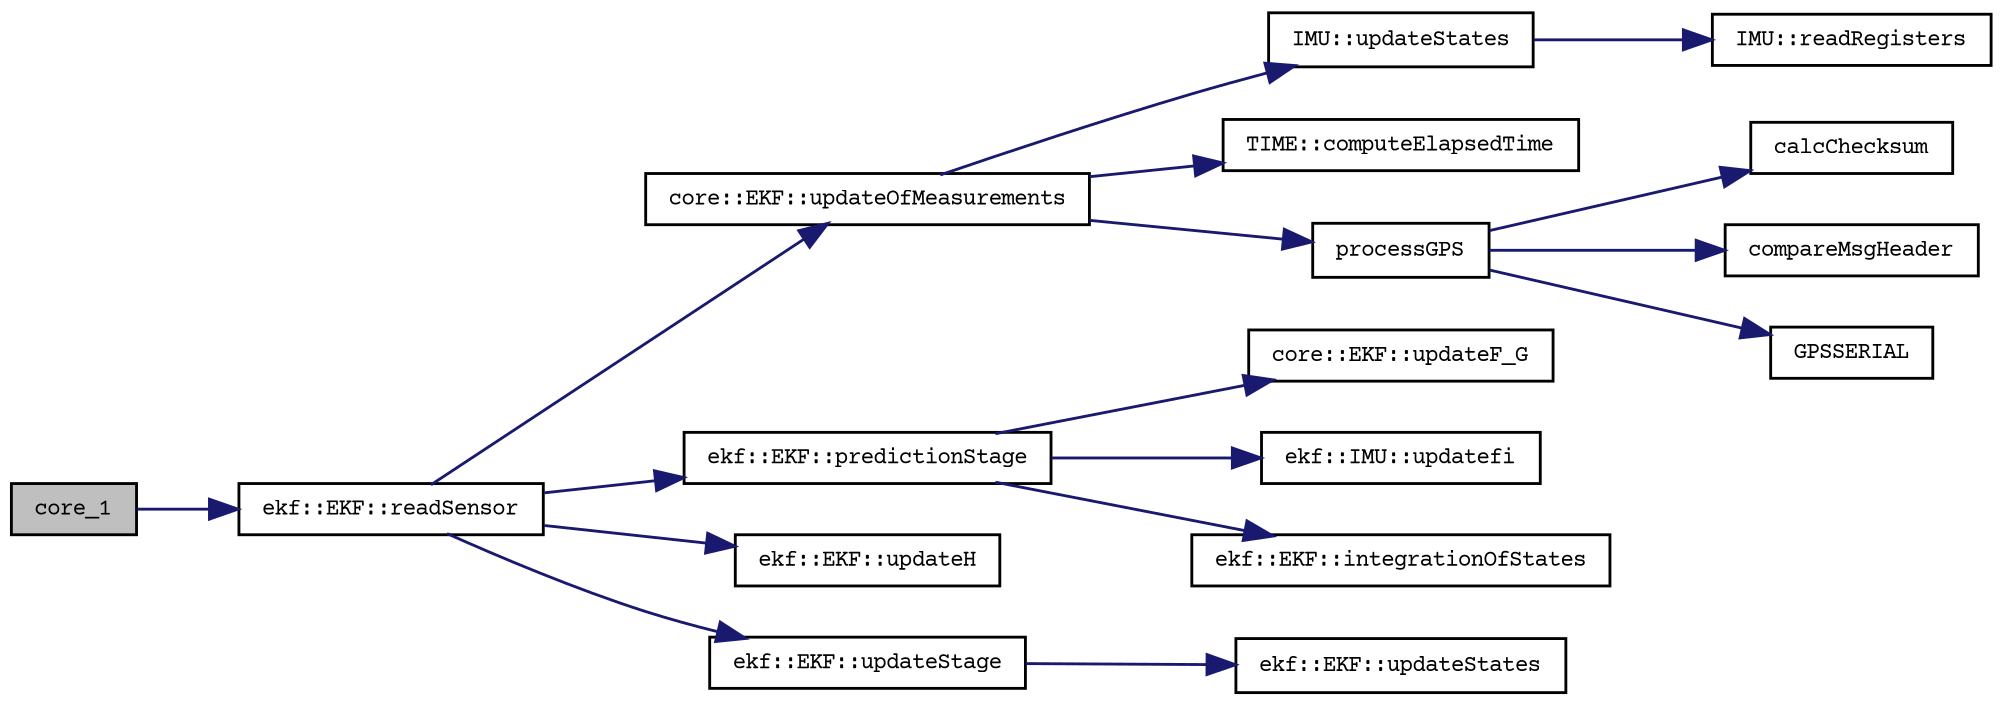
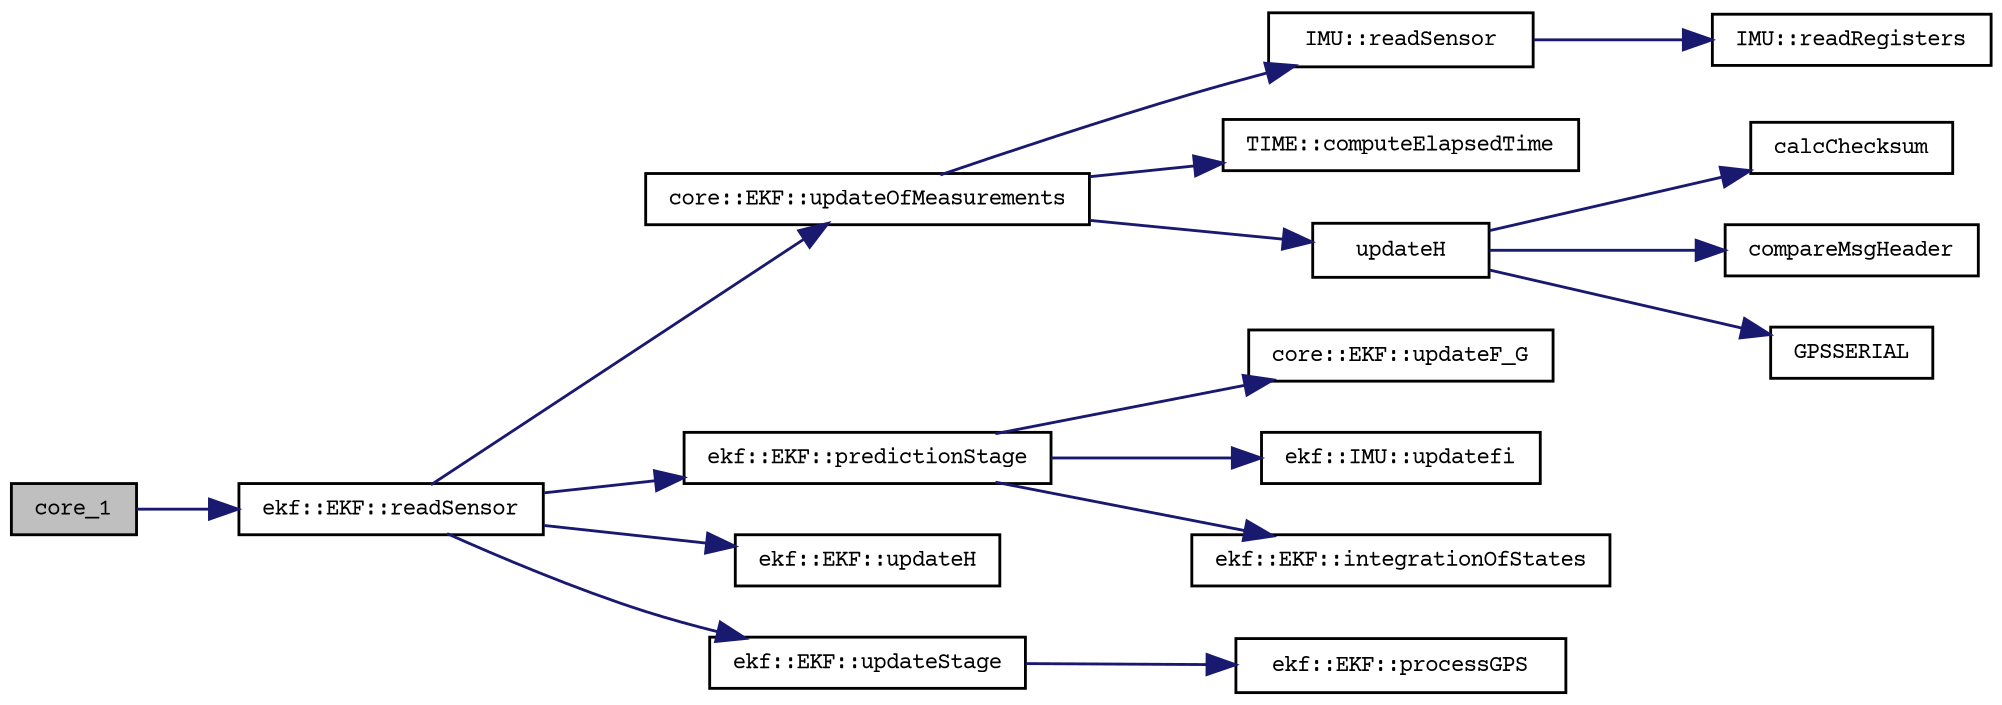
node "IMU::updateStates": label "IMU::updateStates" -> "IMU::readSensor"
node "processGPS": label "processGPS" -> "updateH"
node "ekf::EKF::updateStates": label "ekf::EKF::updateStates" -> "ekf::EKF::processGPS"
